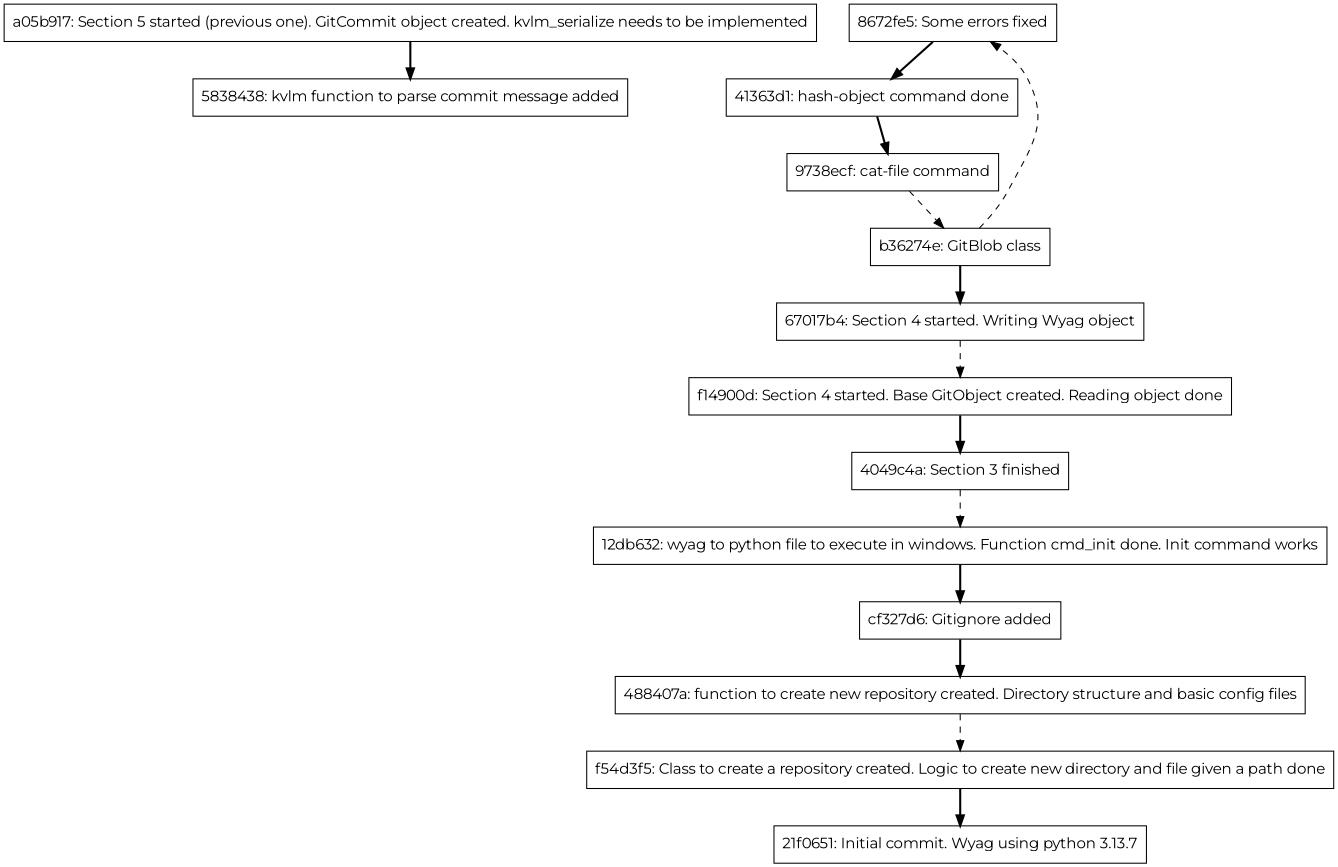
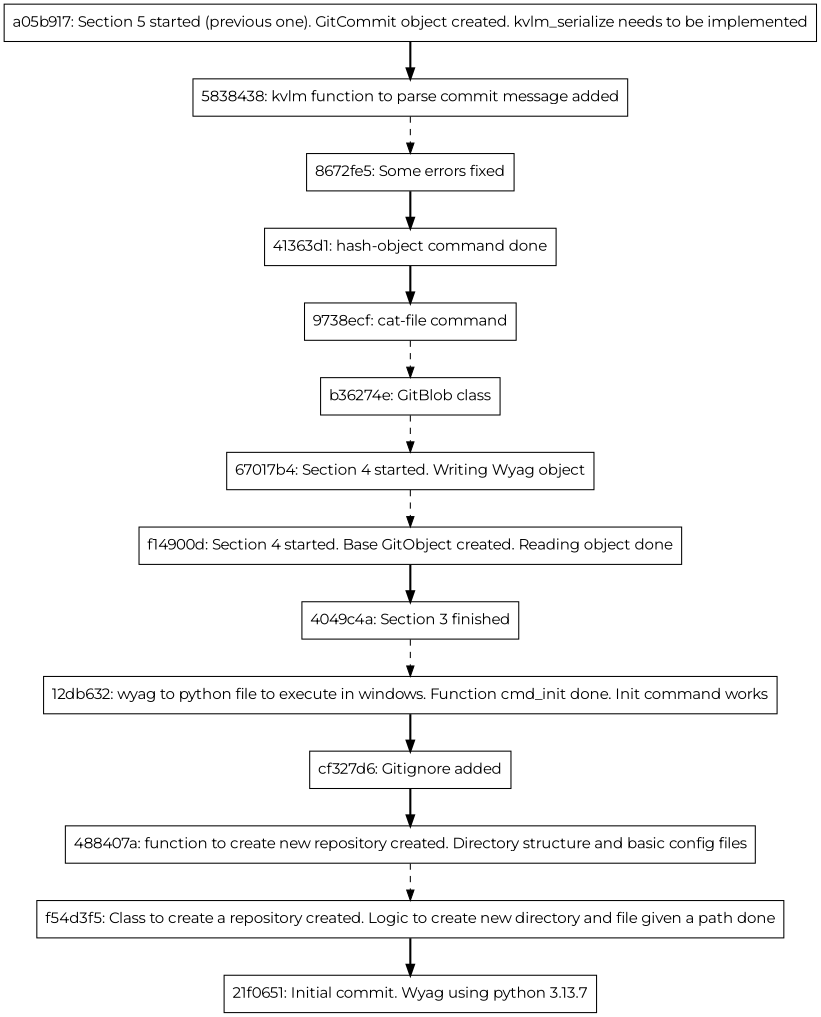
edge "b36274e: GitBlob class" -> "8672fe5: Some errors fixed": now "5838438: kvlm function to parse commit message added" -> "8672fe5: Some errors fixed"
edge "b36274e: GitBlob class" -> "67017b4: Section 4 started. Writing Wyag object": style bold -> dashed
